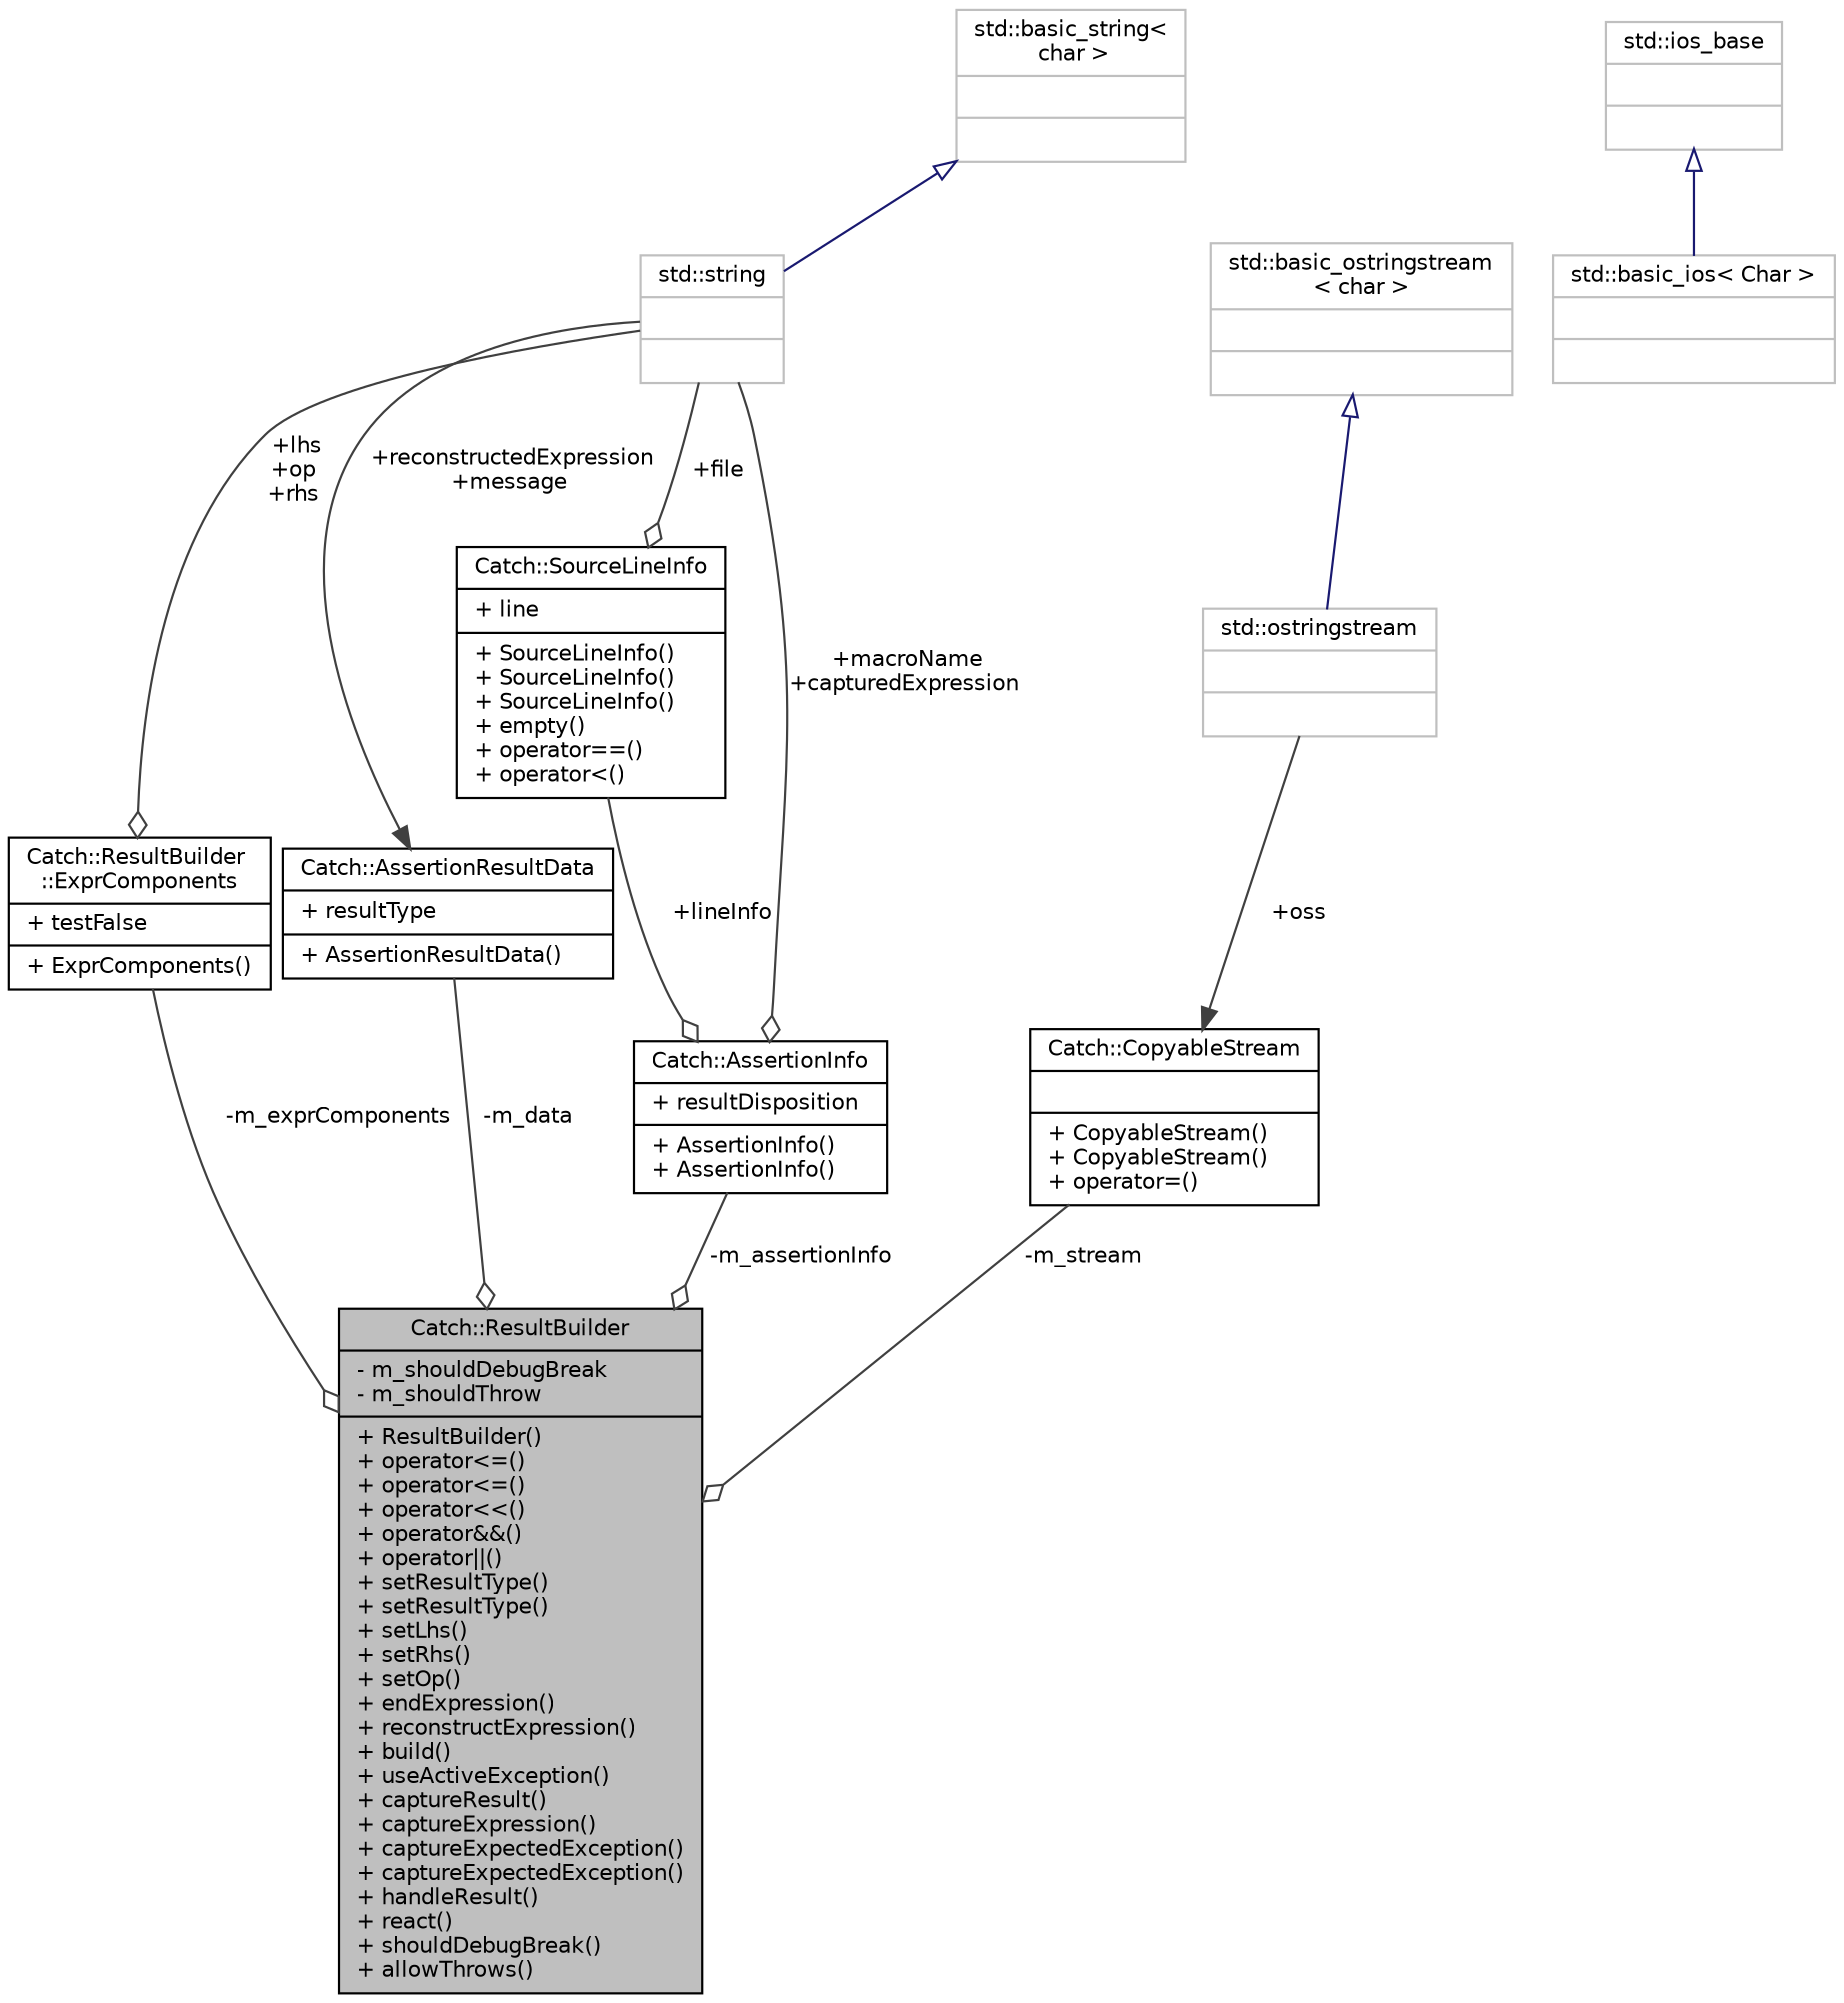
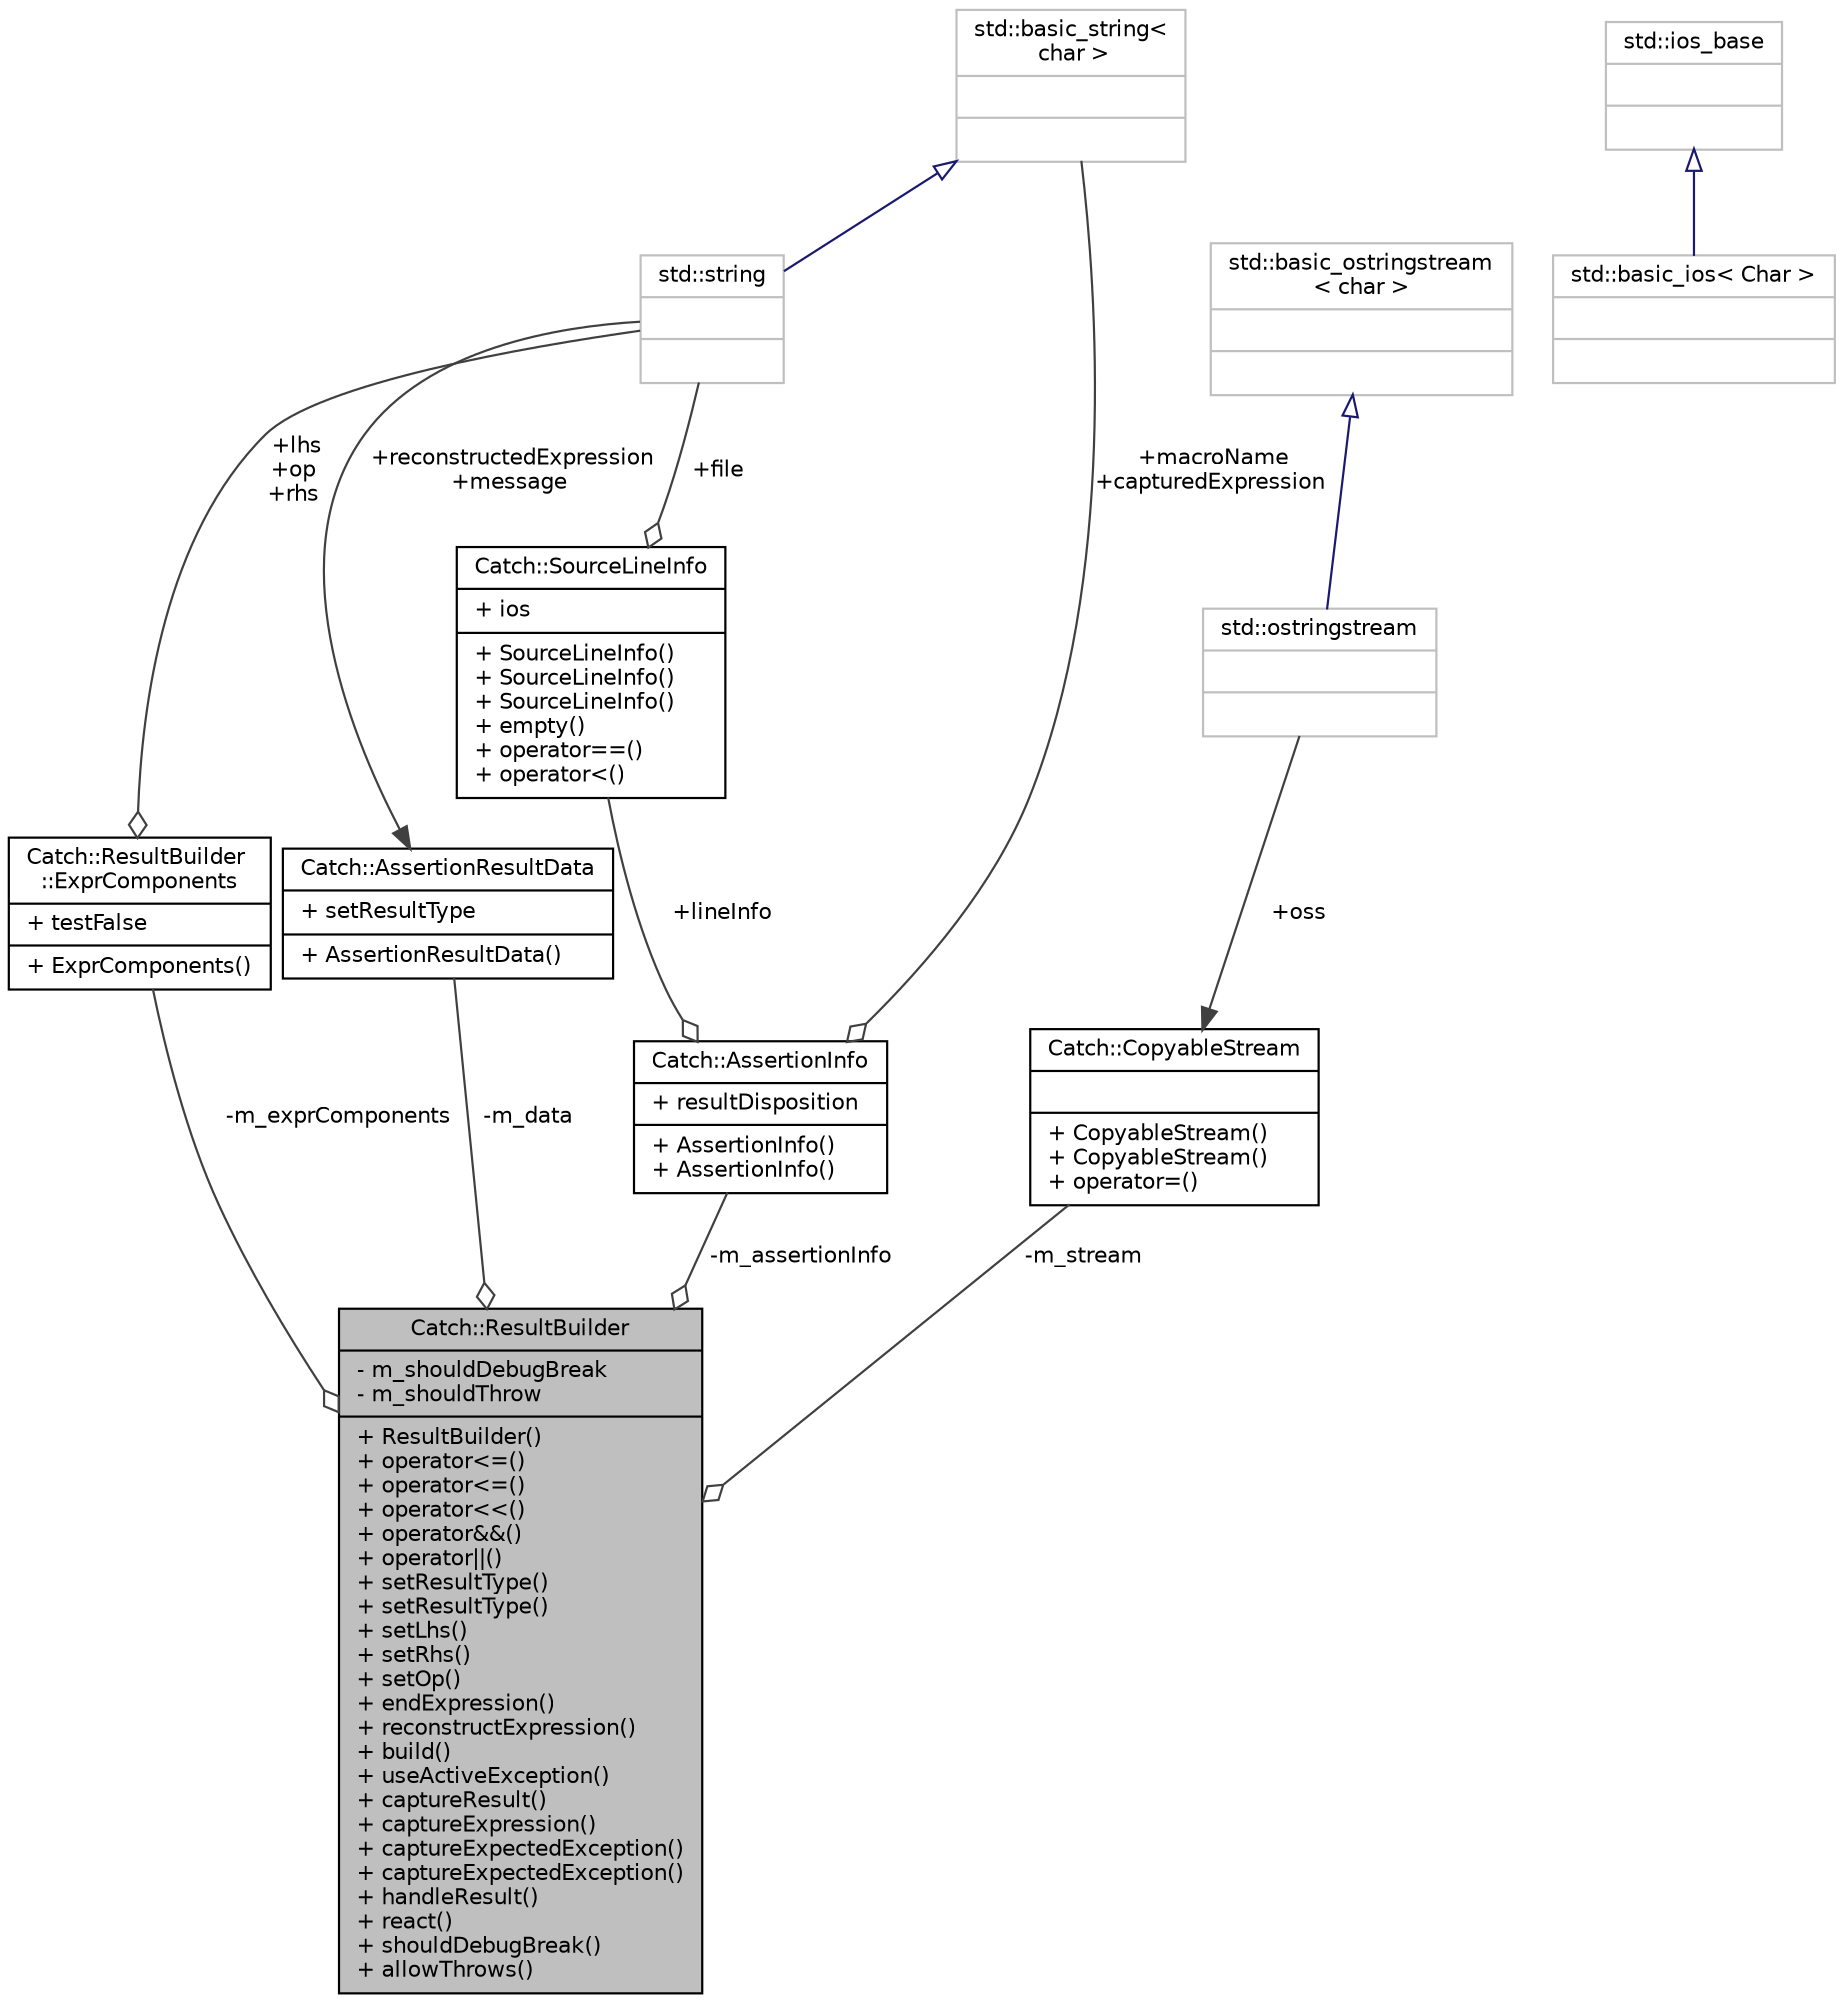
node "Catch::SourceLineInfo": text "+ line" -> "+ ios"
edge "std::string" -> "Catch::AssertionInfo": now "std::basic_string<" -> "Catch::AssertionInfo"
node "Catch::AssertionResultData": text "+ resultType" -> "+ setResultType"
